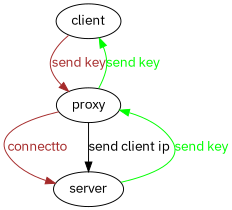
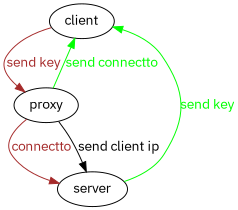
edge "proxy" -> "client": label "send key" -> "send connectto"
edge "server" -> "proxy": now "server" -> "client"
